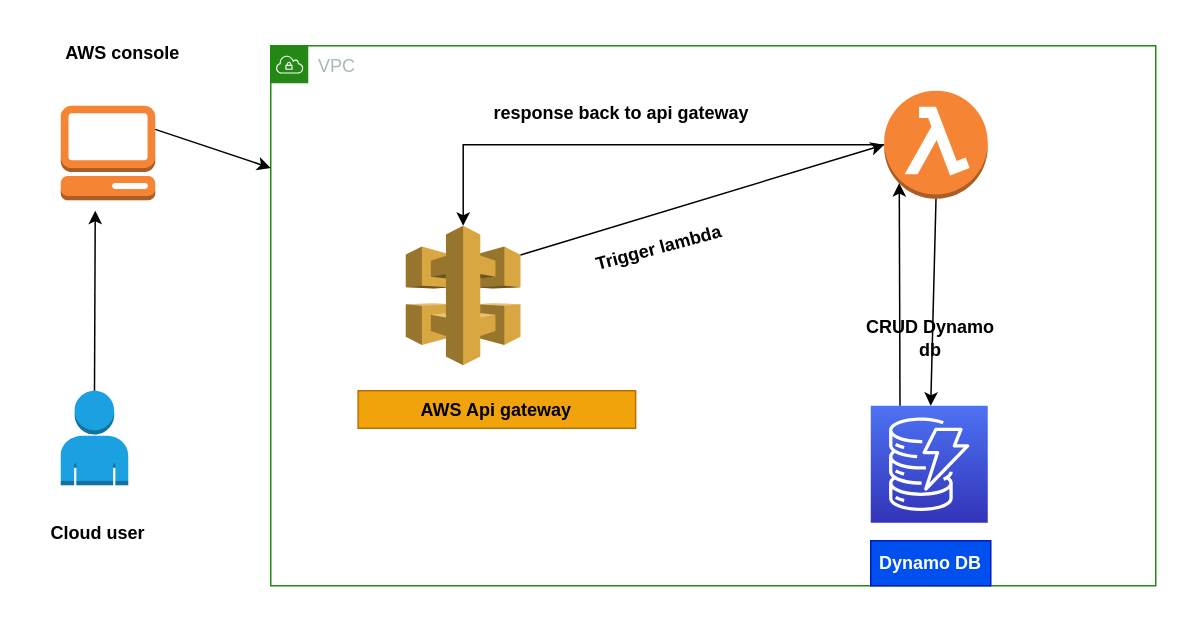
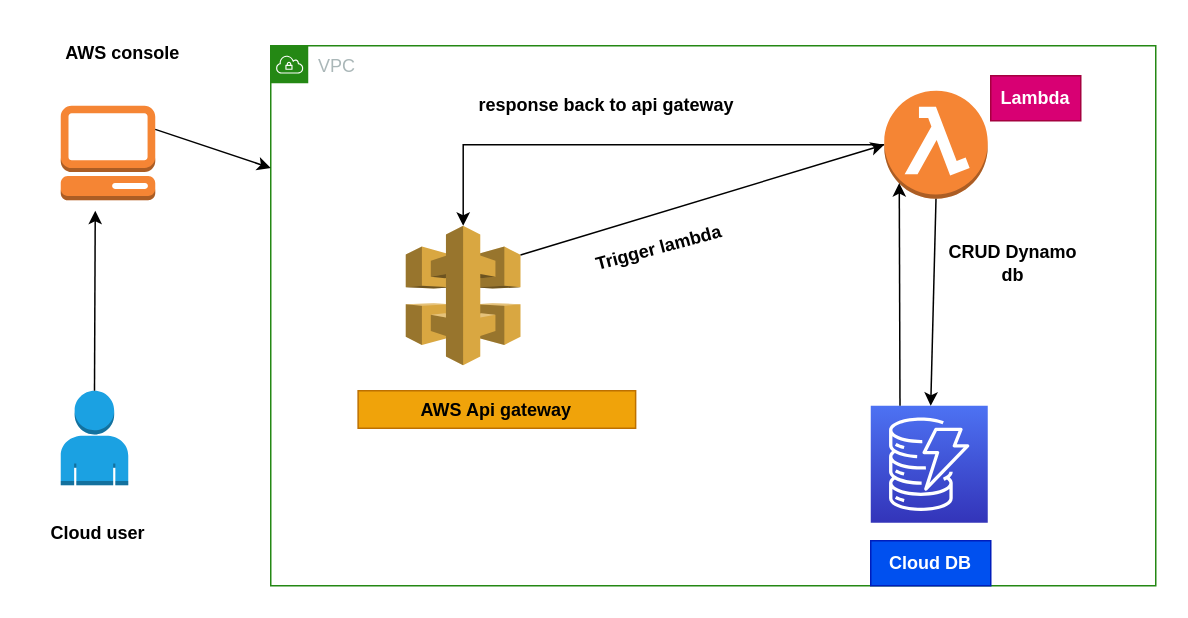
node "Lambda": added
node "response back to api gateway": moved (622, 113) -> (607, 106)
node "CRUD Dynamo db": moved (931, 338) -> (1013, 263)
node "Dynamo DB": label "Dynamo DB" -> "Cloud DB"
